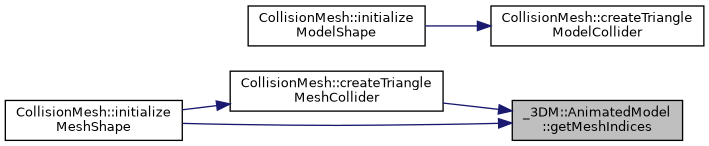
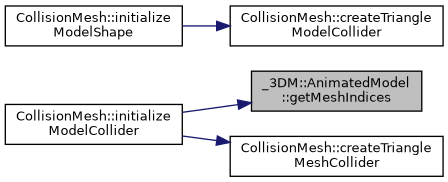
edge "CollisionMesh::createTriangle MeshCollider" -> "_3DM::AnimatedModel ::getMeshIndices": removed
node "CollisionMesh::initialize MeshShape": label "CollisionMesh::initialize MeshShape" -> "CollisionMesh::initialize ModelCollider"
